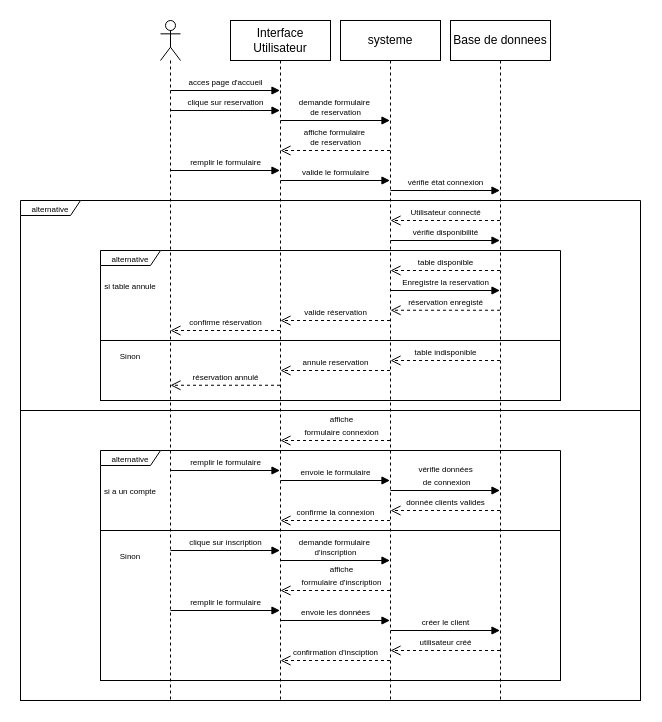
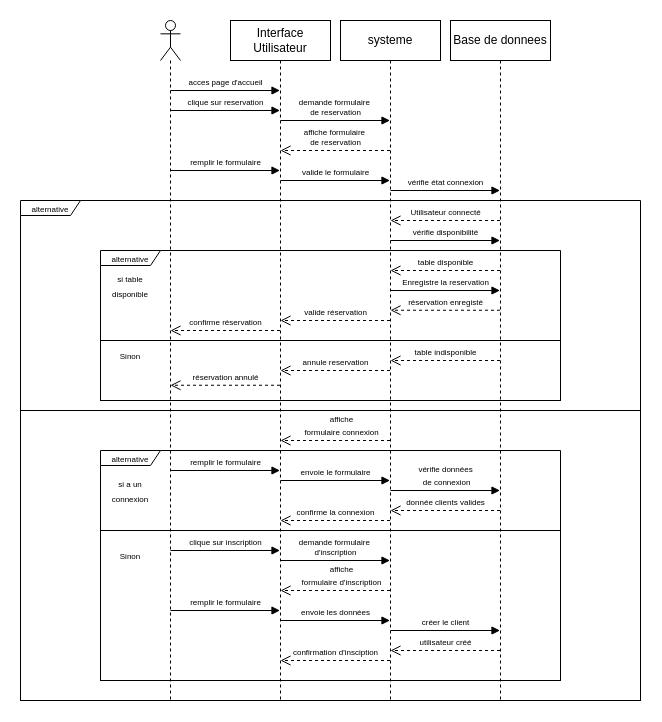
node "si table annule": label "si table annule" -> "si table disponible"
node "si a un compte": label "si a un compte" -> "si a un connexion"
